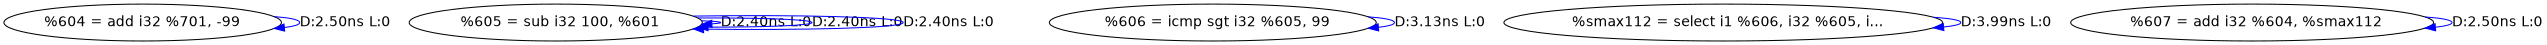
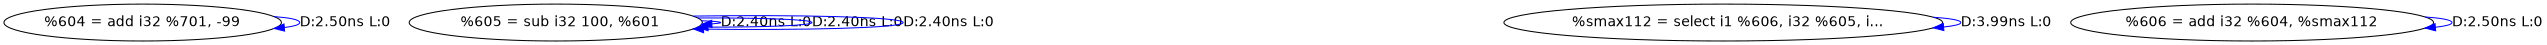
node "%606 = icmp sgt i32 %605, 99": removed
node "%607 = add i32 %604, %smax112": label "%607 = add i32 %604, %smax112" -> "%606 = add i32 %604, %smax112"
